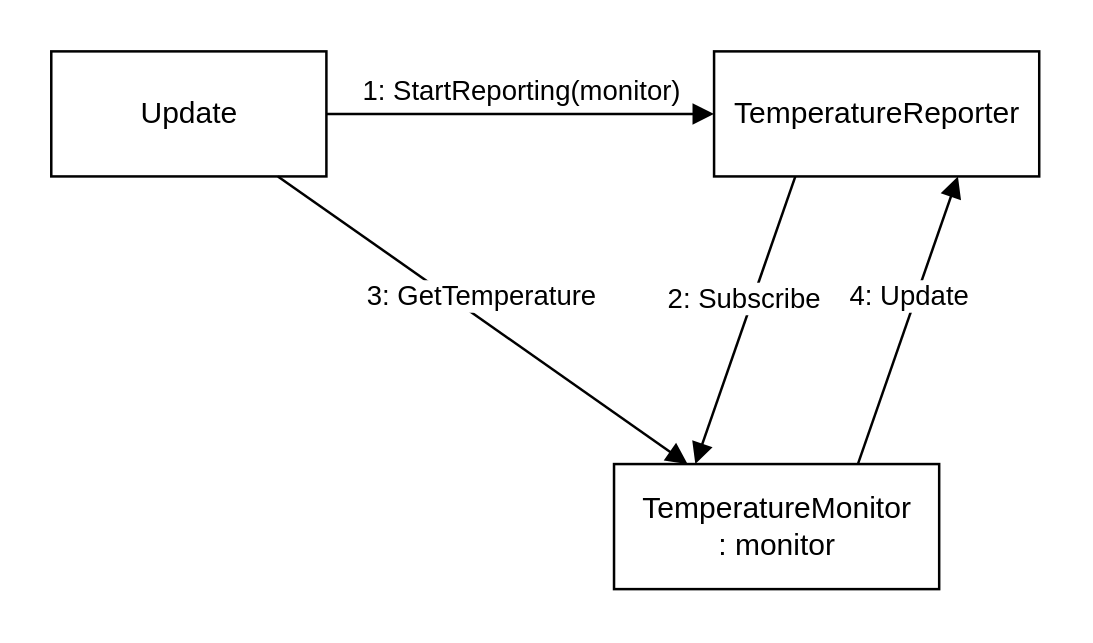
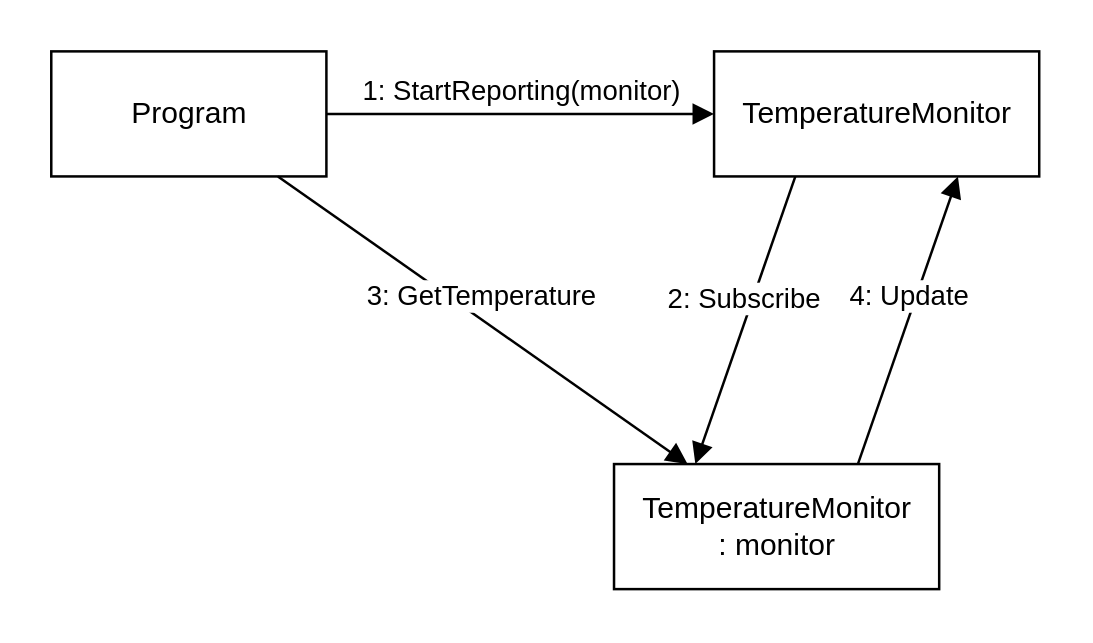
node "Update": label "Update" -> "Program"
node "TemperatureReporter": label "TemperatureReporter" -> "TemperatureMonitor"
